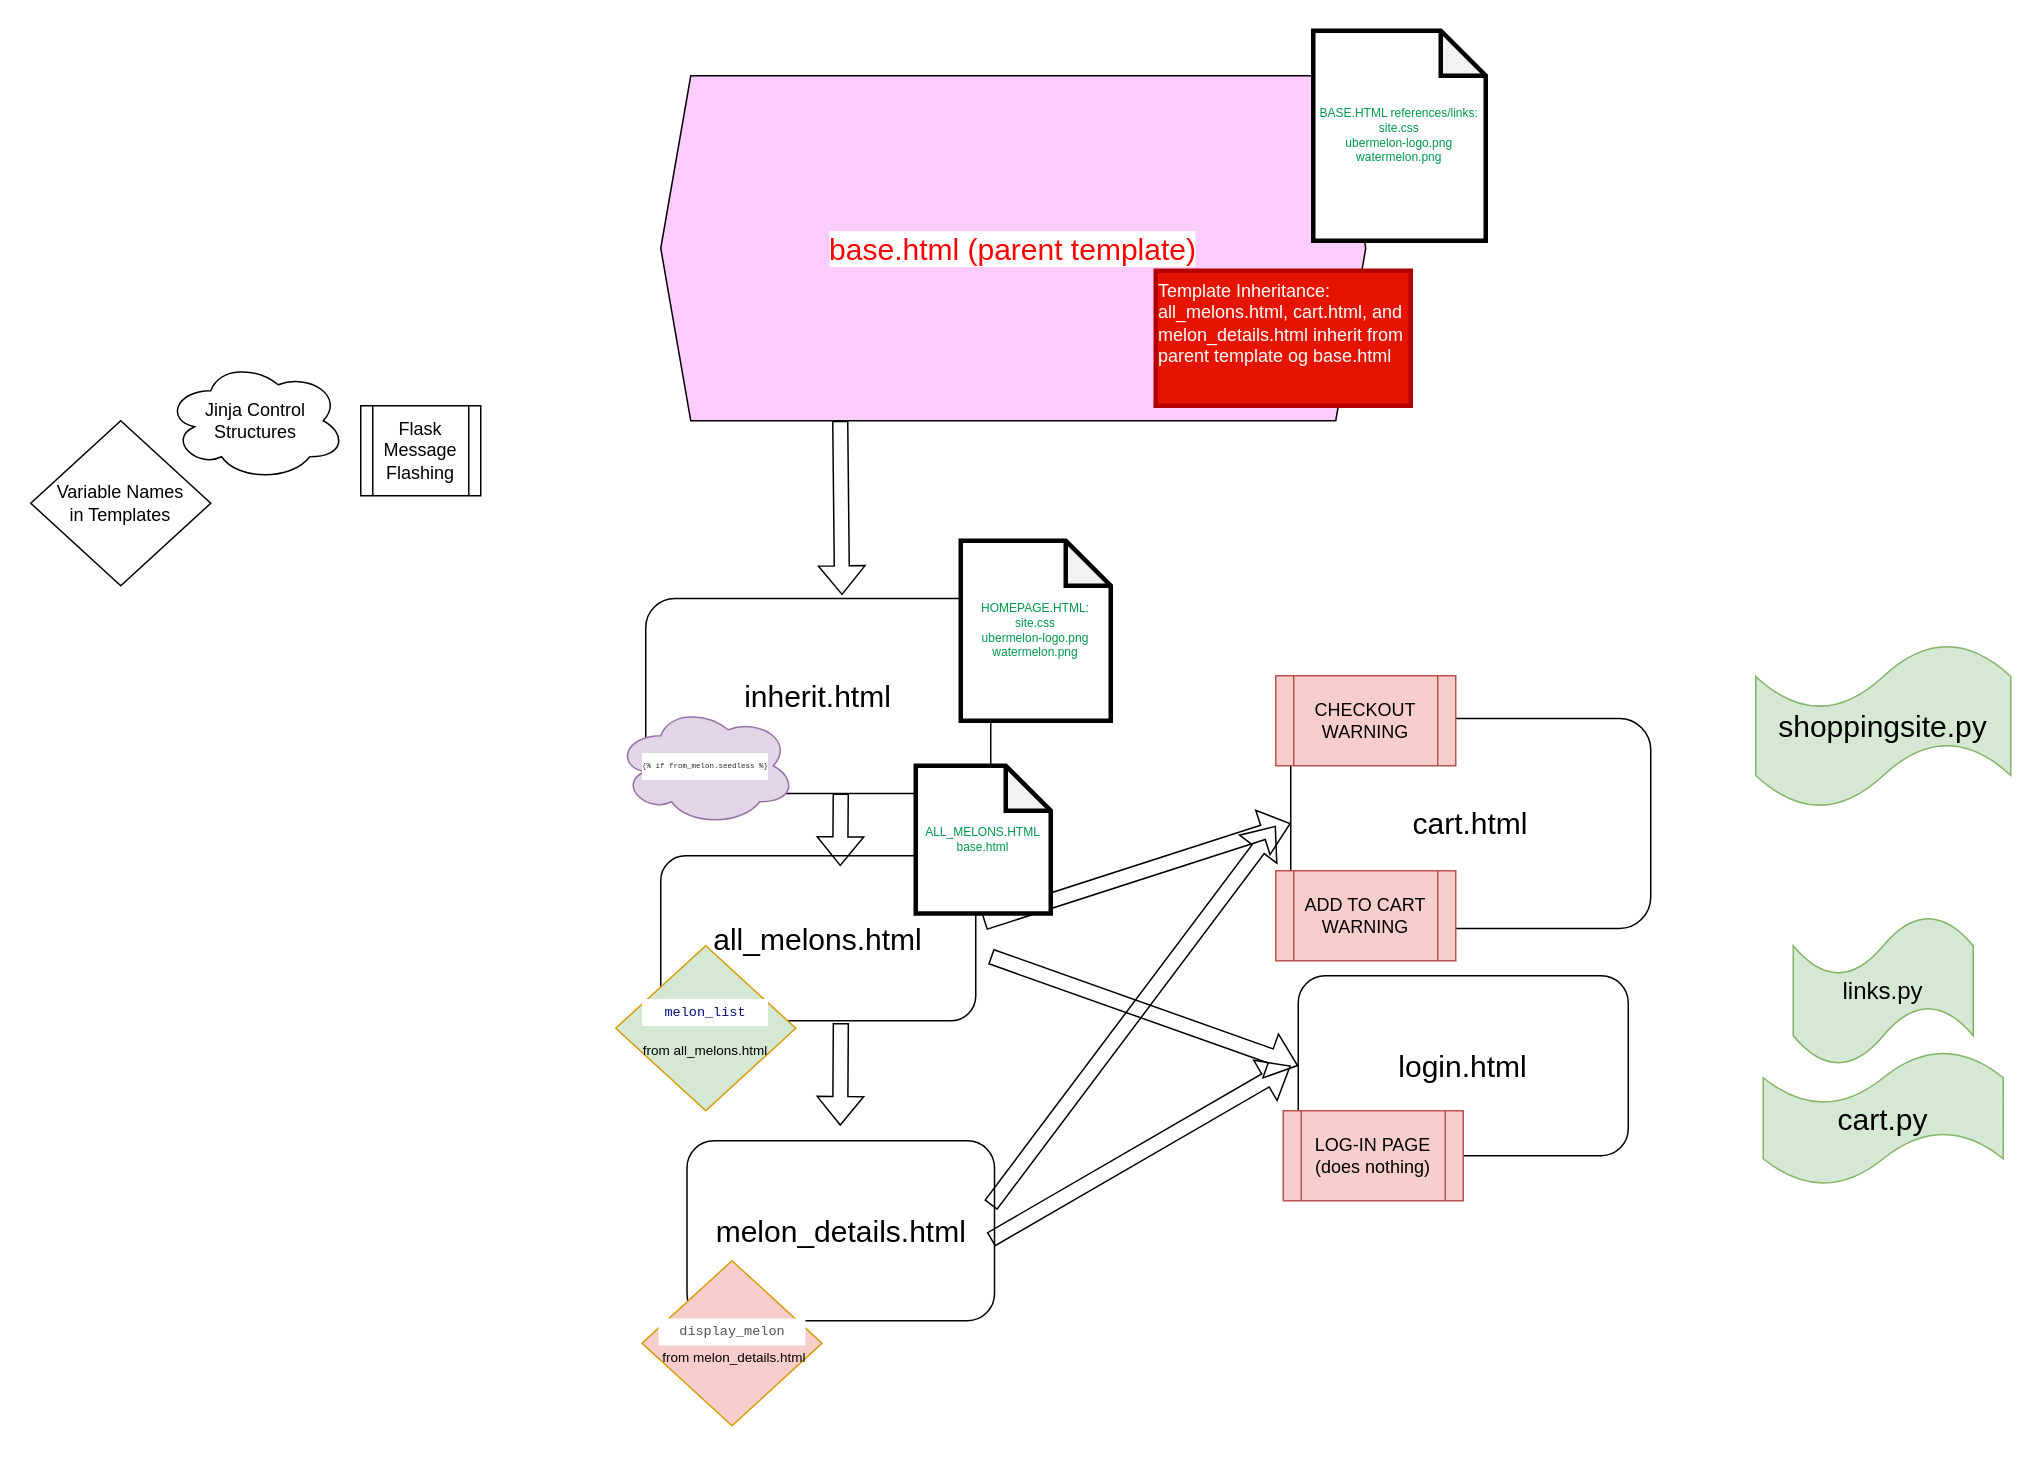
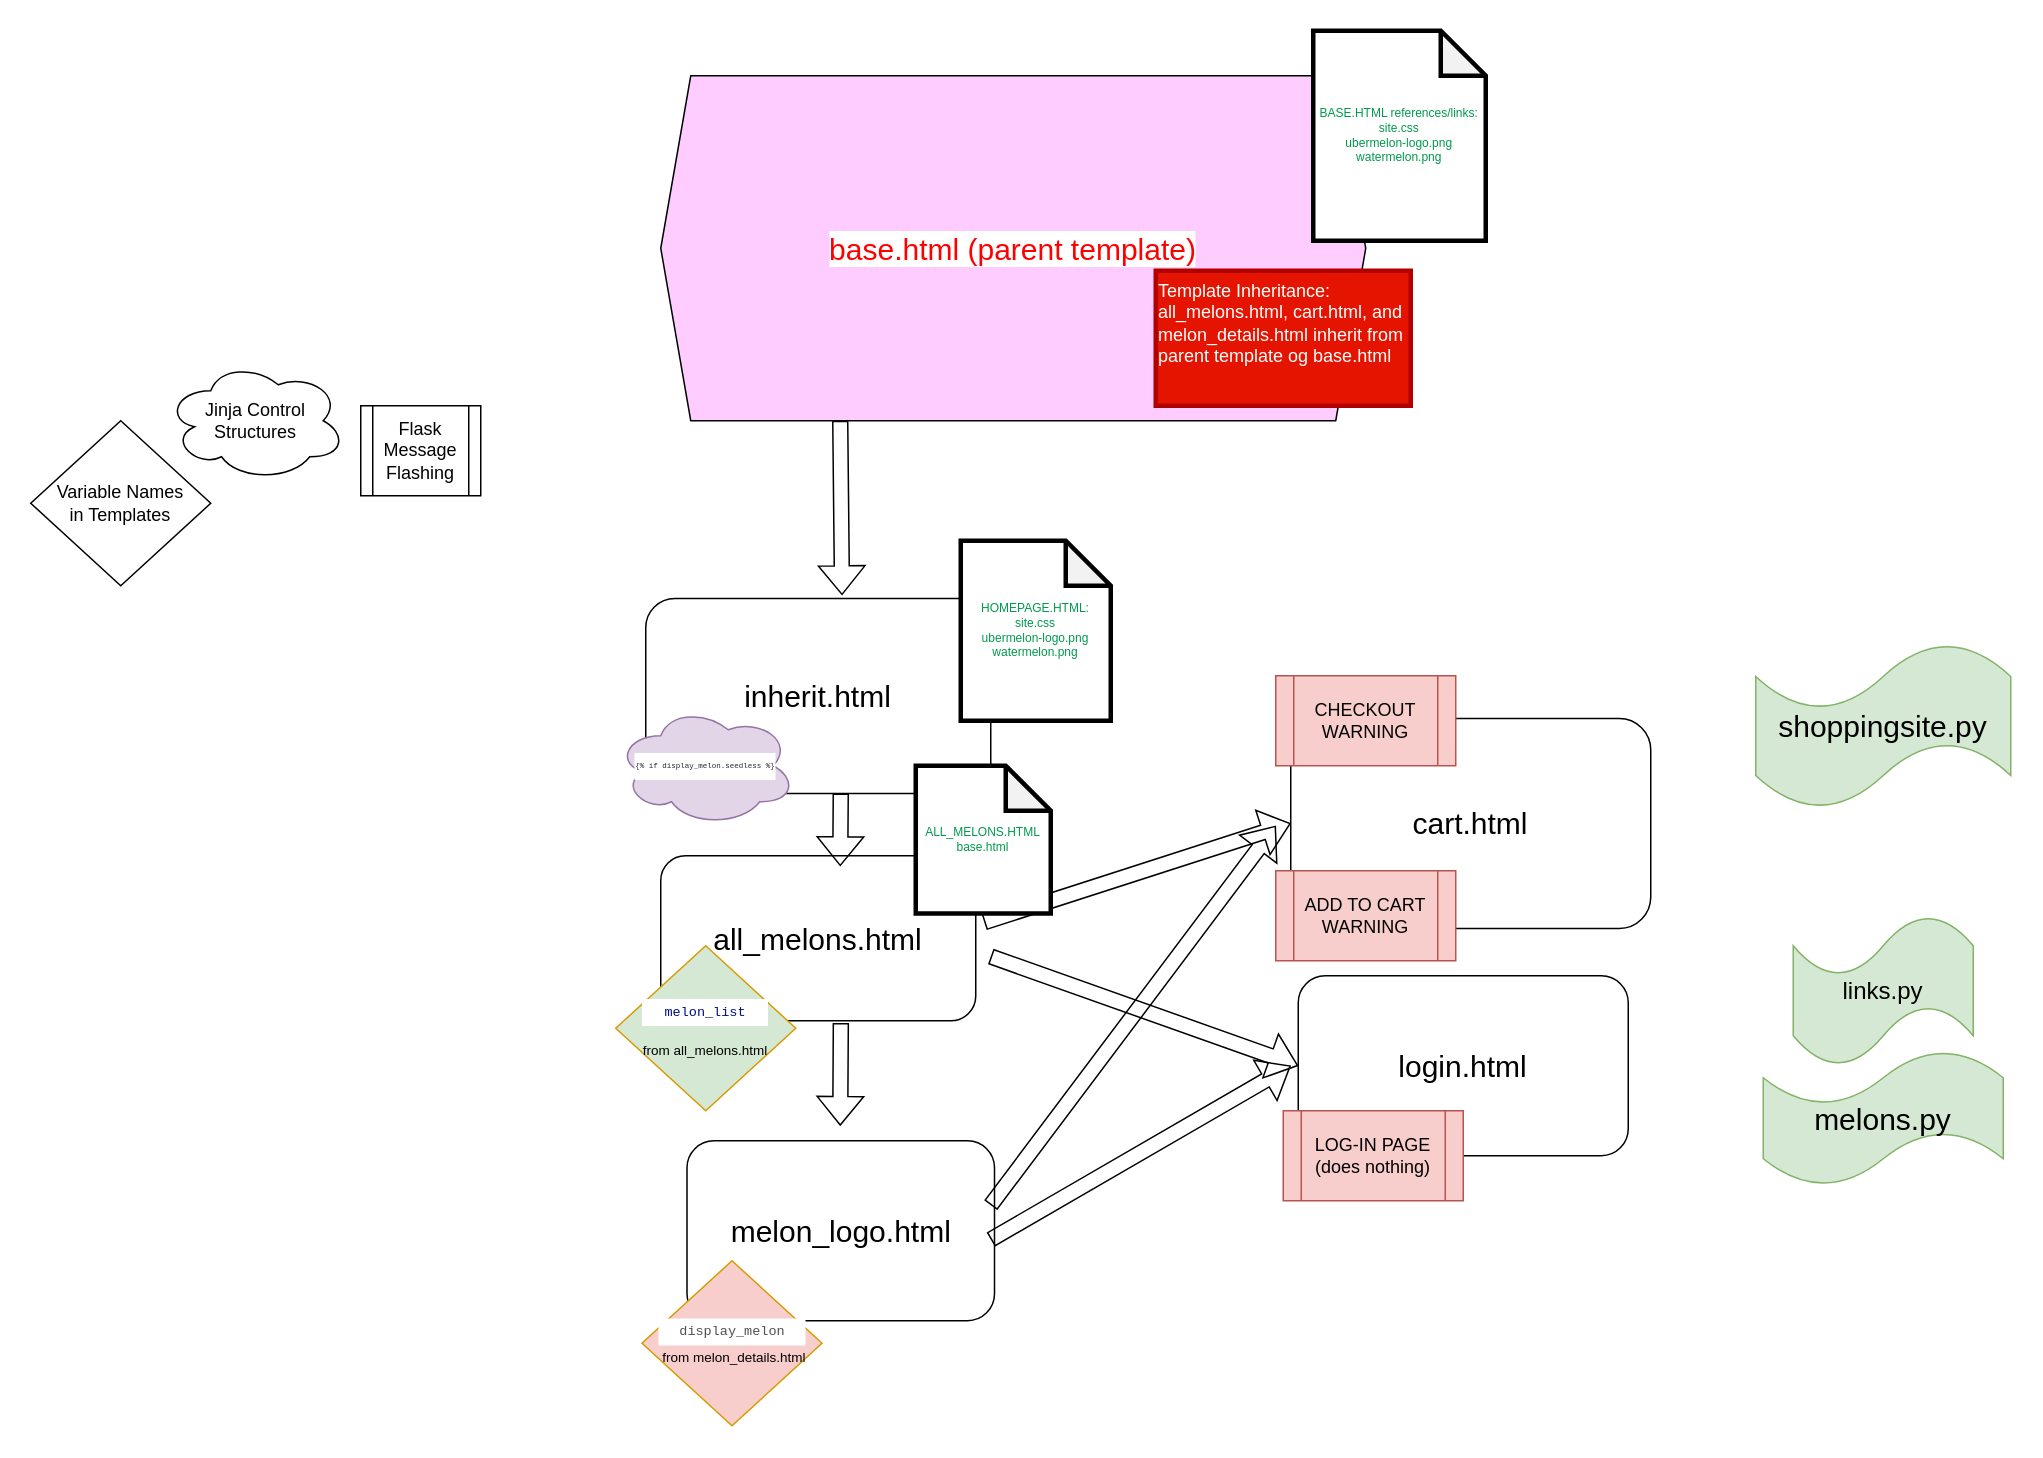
node "{% if from_melon.seedless %}": label "{% if from_melon.seedless %}" -> "{% if display_melon.seedless %}"
node "cart.py": label "cart.py" -> "melons.py"
node "melon_details.html": label "melon_details.html" -> "melon_logo.html"
